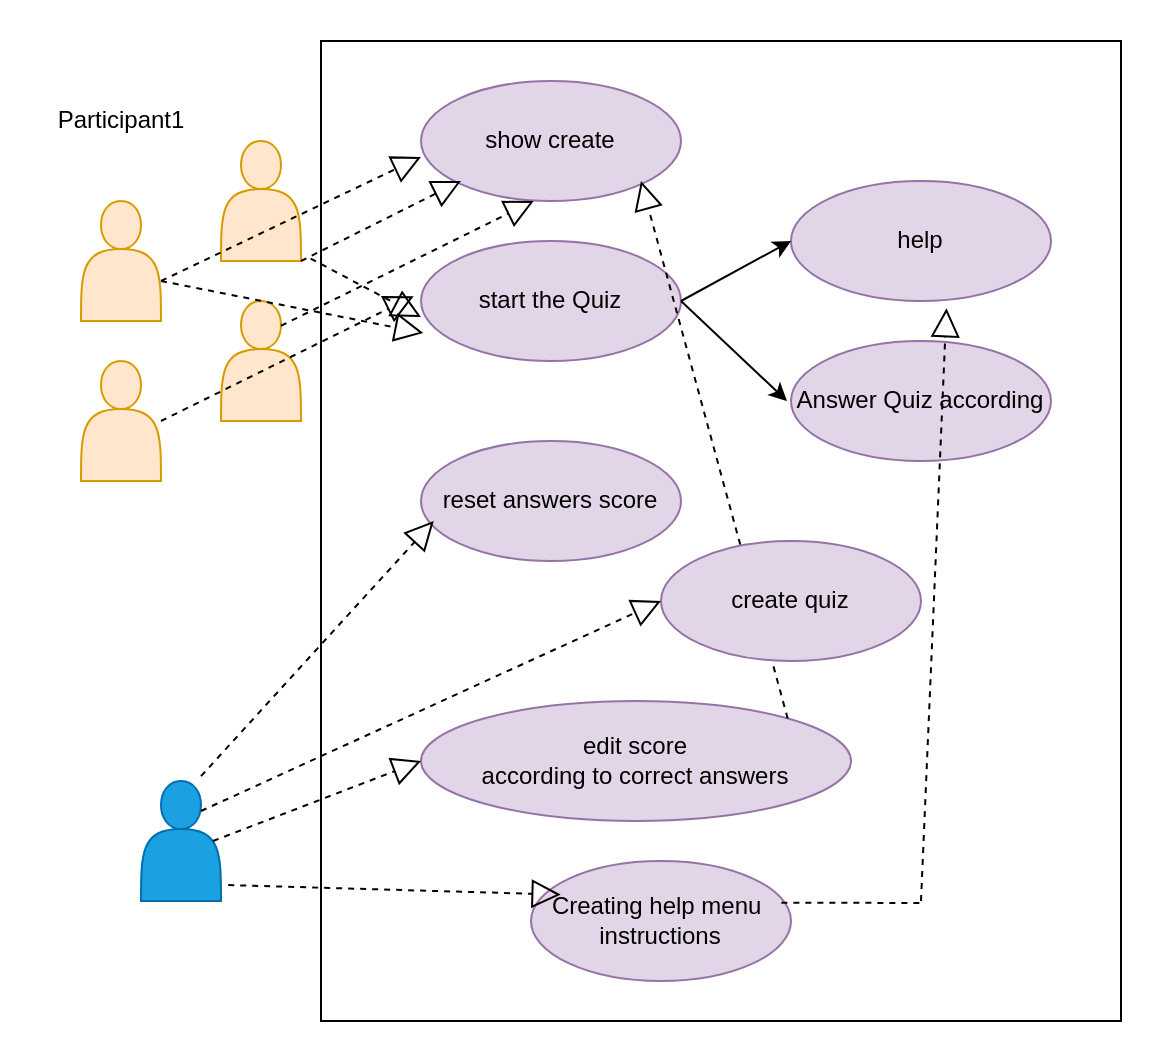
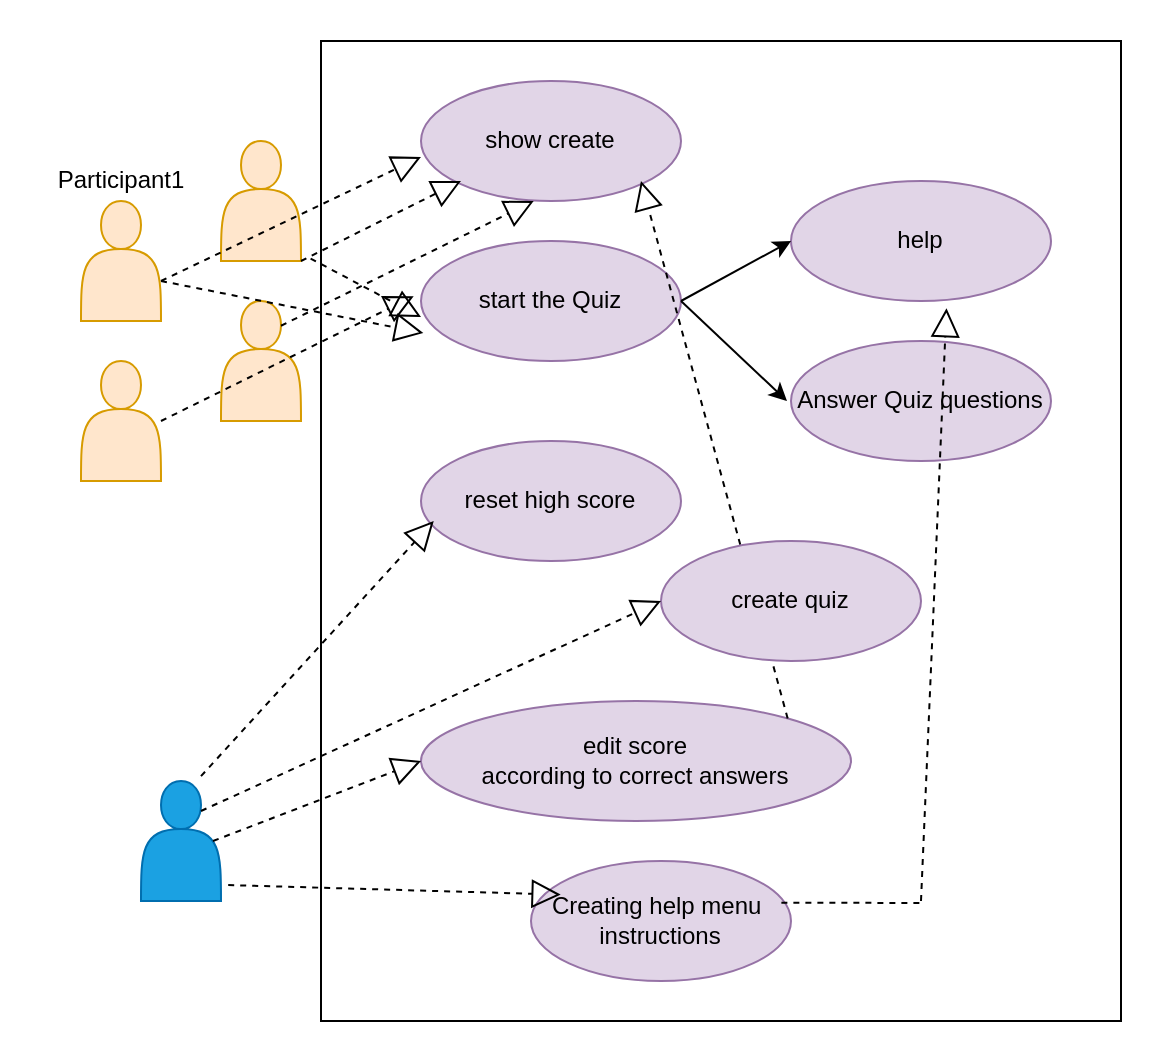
node "Participant1": moved (121, 121) -> (121, 181)
node "Answer Quiz according": label "Answer Quiz according" -> "Answer Quiz questions"
node "reset answers score": label "reset answers score" -> "reset high score"
